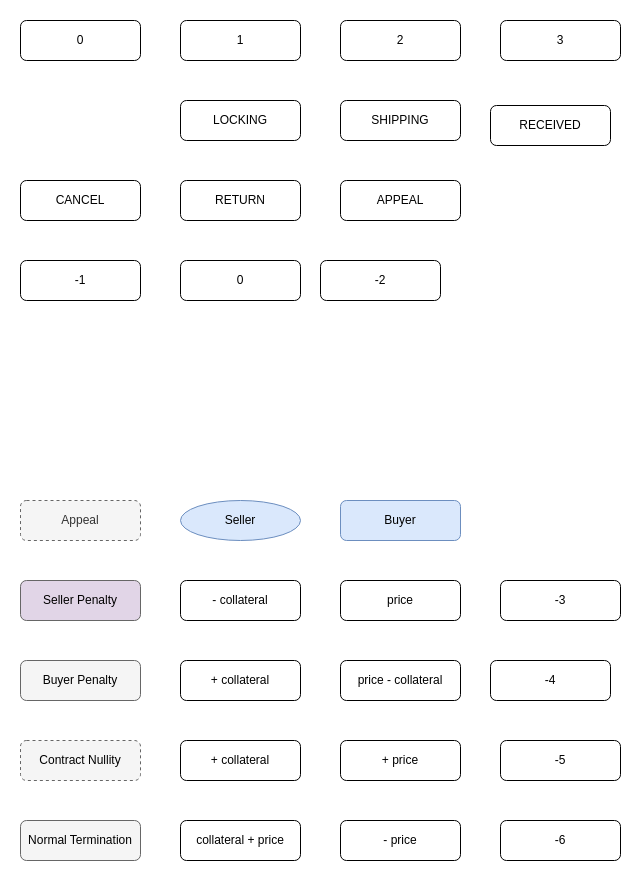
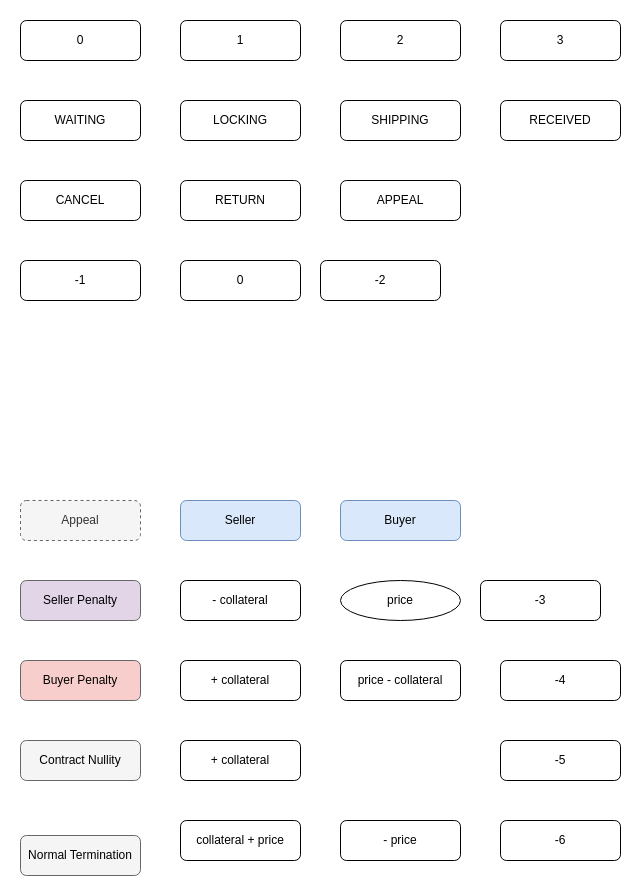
node "WAITING": added
node "RECEIVED": moved (551, 126) -> (561, 121)
node "Seller": shape ellipse -> rounded rectangle
node "price": shape rounded rectangle -> ellipse
node "-3": moved (561, 601) -> (541, 601)
node "Buyer Penalty": fillcolor #f5f5f5 -> #f8cecc
node "-4": moved (551, 681) -> (561, 681)
node "Contract Nullity": style dashed -> solid
node "+ price": removed
node "Normal Termination": moved (81, 841) -> (81, 856)
